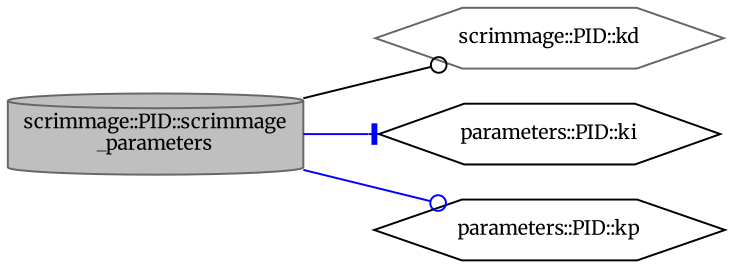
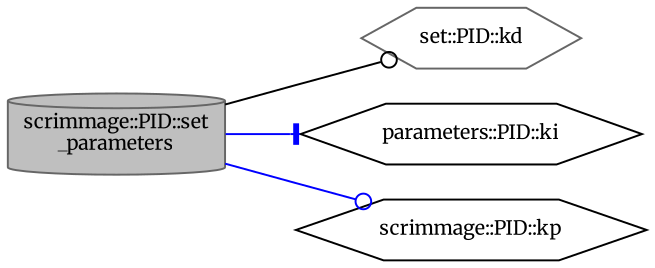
node "scrimmage::PID::kd": label "scrimmage::PID::kd" -> "set::PID::kd"
node "scrimmage::PID::scrimmage _parameters": label "scrimmage::PID::scrimmage _parameters" -> "scrimmage::PID::set _parameters"
node "parameters::PID::kp": label "parameters::PID::kp" -> "scrimmage::PID::kp"
